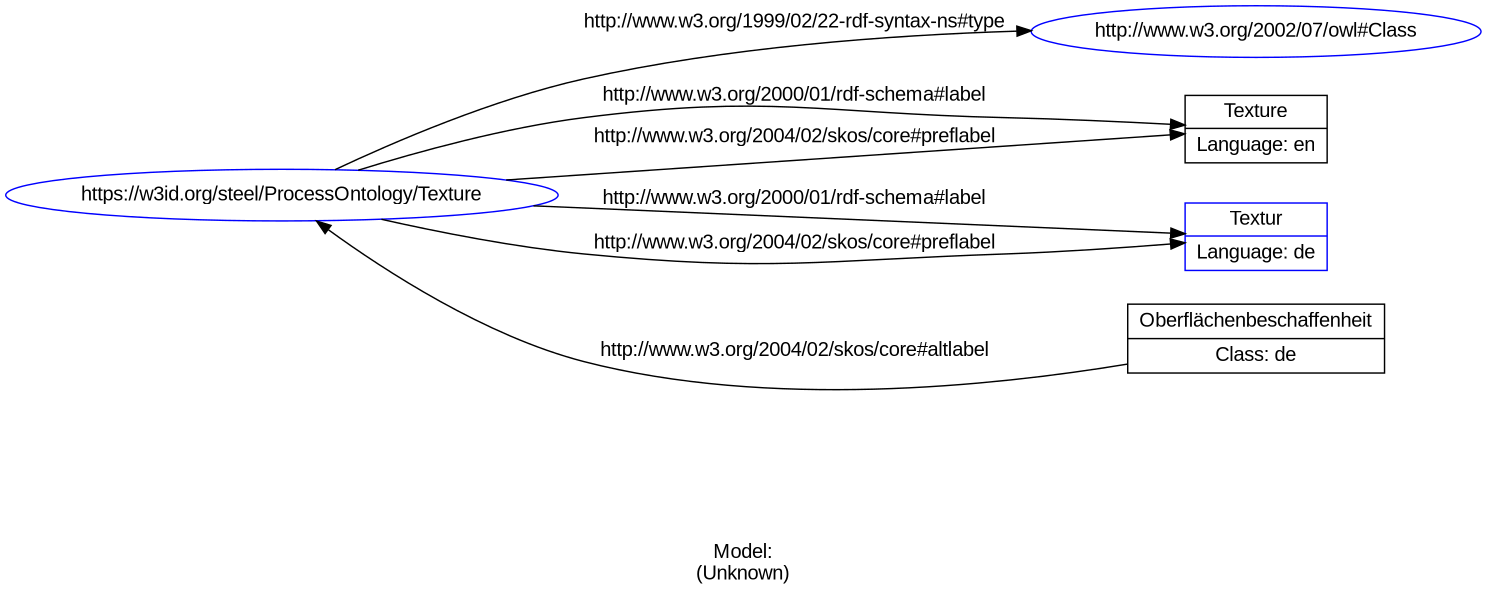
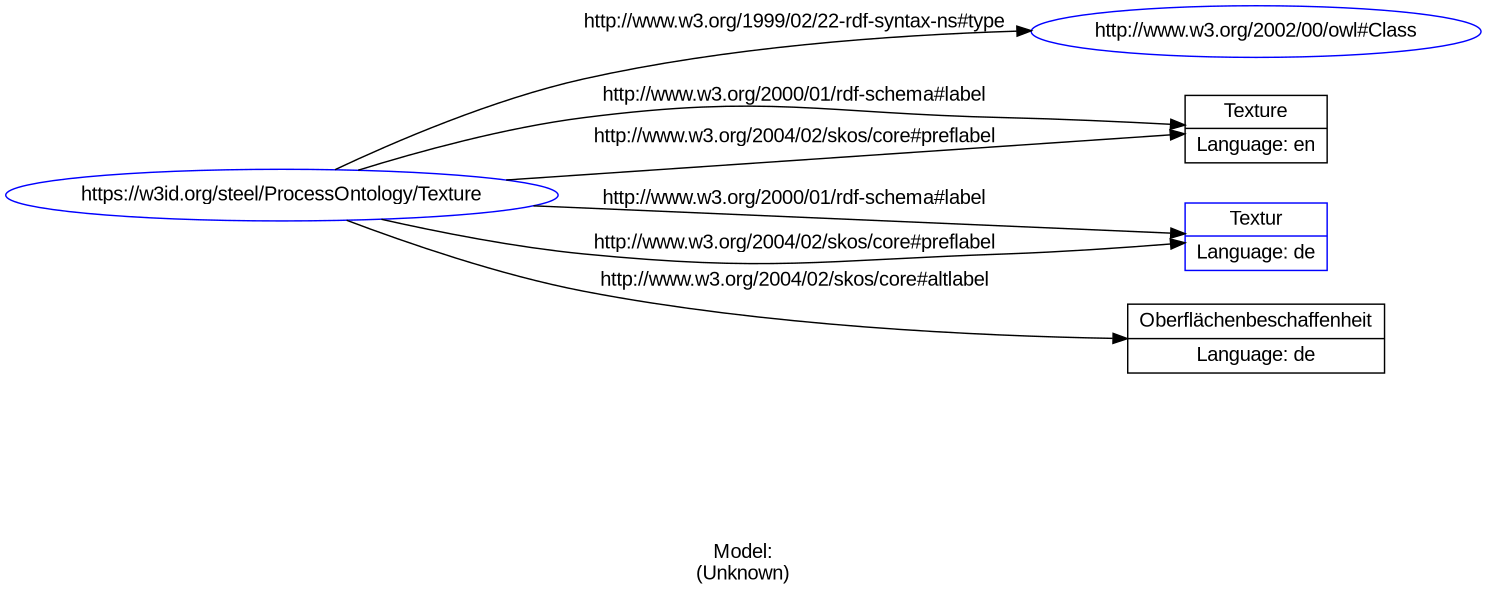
node "http://www.w3.org/2002/07/owl#Class": label "http://www.w3.org/2002/07/owl#Class" -> "http://www.w3.org/2002/00/owl#Class"
node "Oberflächenbeschaffenheit": text "Class: de" -> "Language: de"
edge "Oberflächenbeschaffenheit" -> "https://w3id.org/steel/ProcessOntology/Texture": reversed
